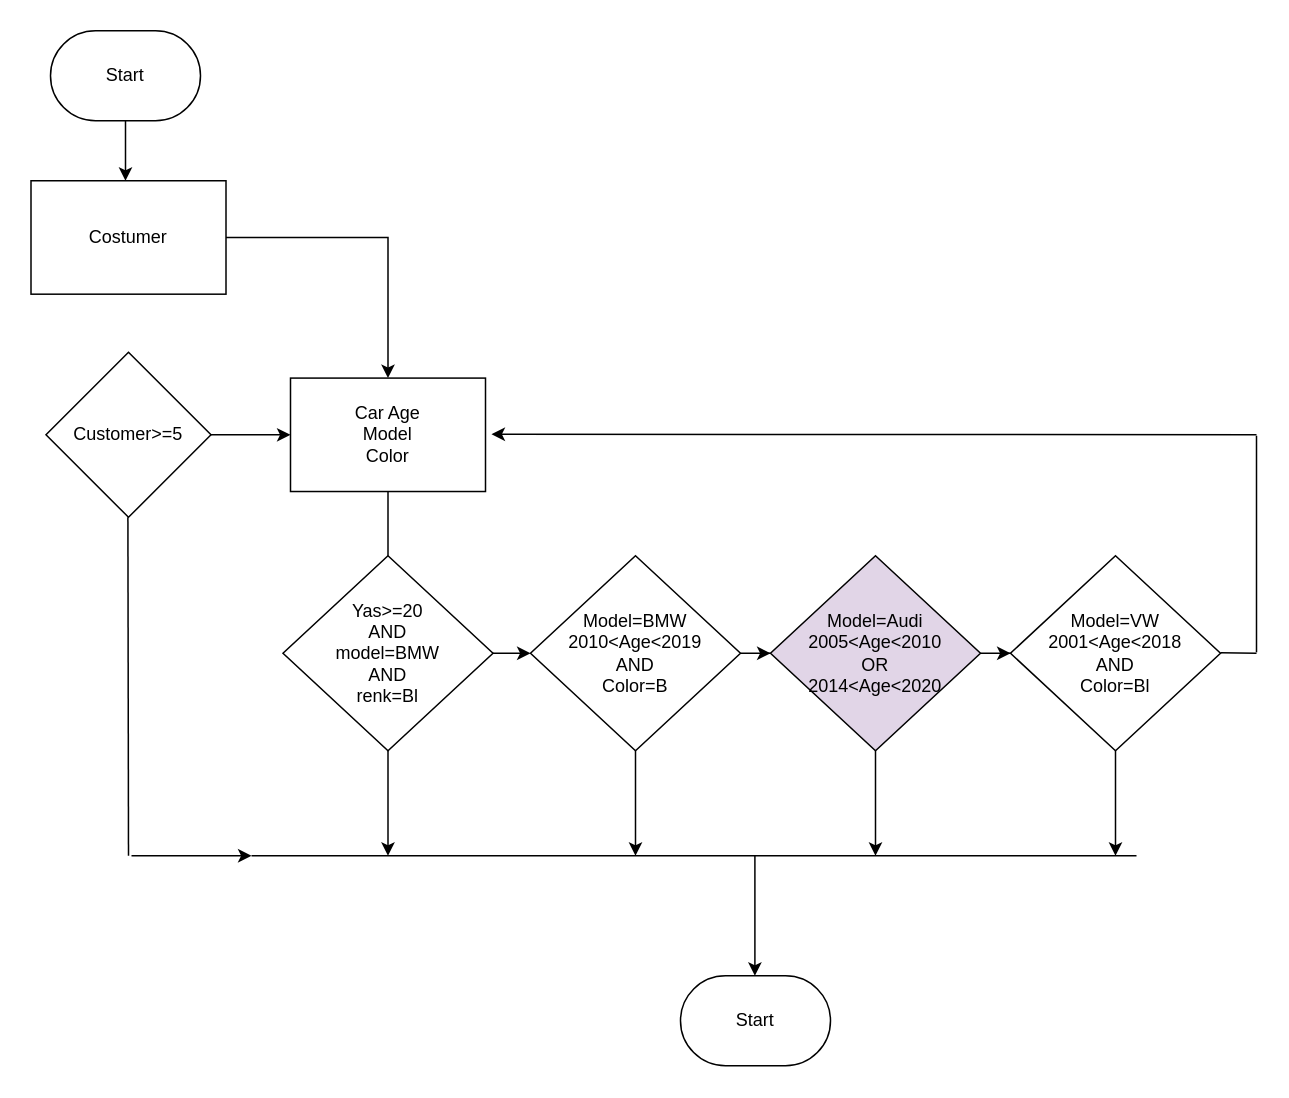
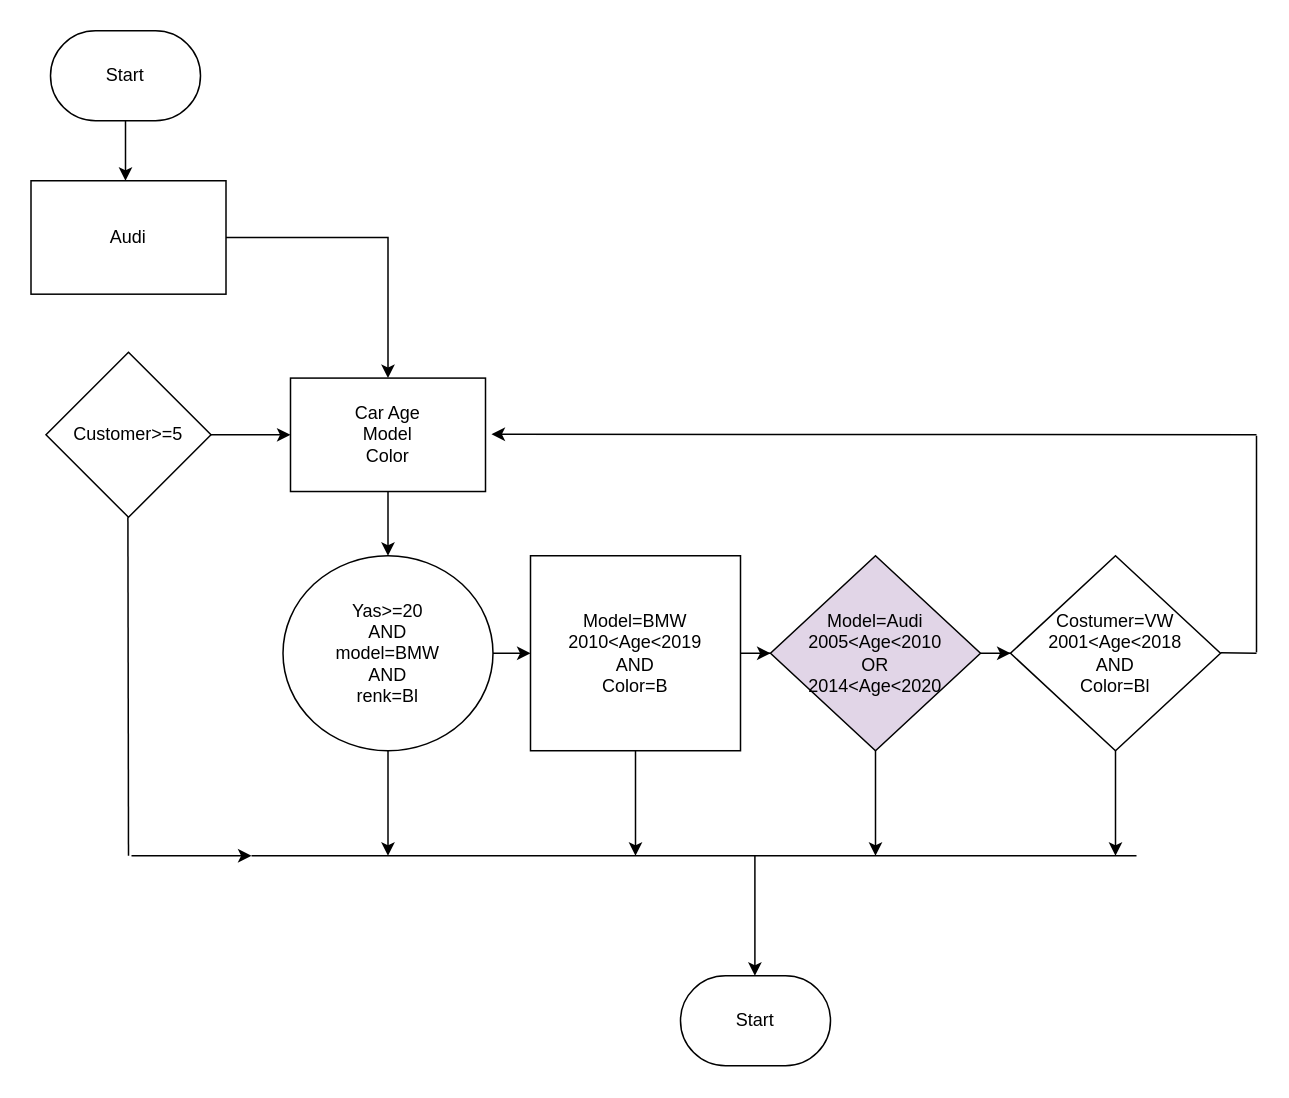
node "Costumer": label "Costumer" -> "Audi"
edge "Car Age Model Color" -- "Yas>=20 AND model=BMW AND renk=Bl": arrowhead none -> classic
node "Yas>=20 AND model=BMW AND renk=Bl": shape diamond -> ellipse
node "Model=BMW 2010<Age<2019 AND Color=B": shape diamond -> rectangle
node "Model=VW 2001<Age<2018 AND Color=Bl": label "Model=VW 2001<Age<2018 AND Color=Bl" -> "Costumer=VW 2001<Age<2018 AND Color=Bl"
